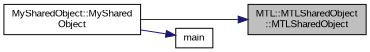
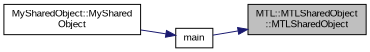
edge "MySharedObject::MyShared Object" -> "MTL::MTLSharedObject ::MTLSharedObject": now "main" -> "MTL::MTLSharedObject ::MTLSharedObject"
